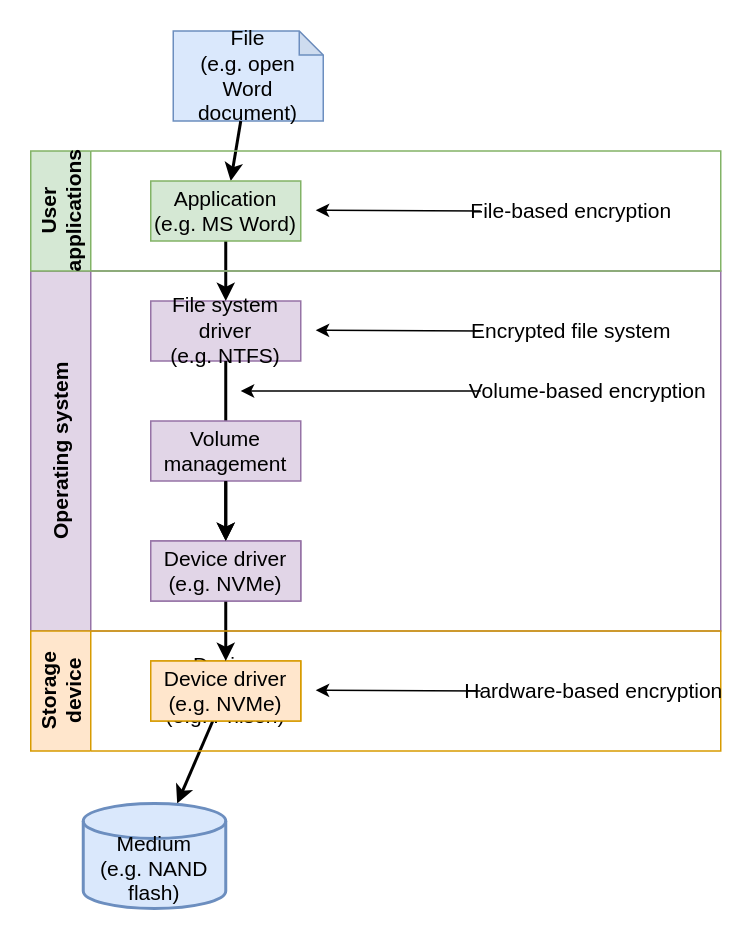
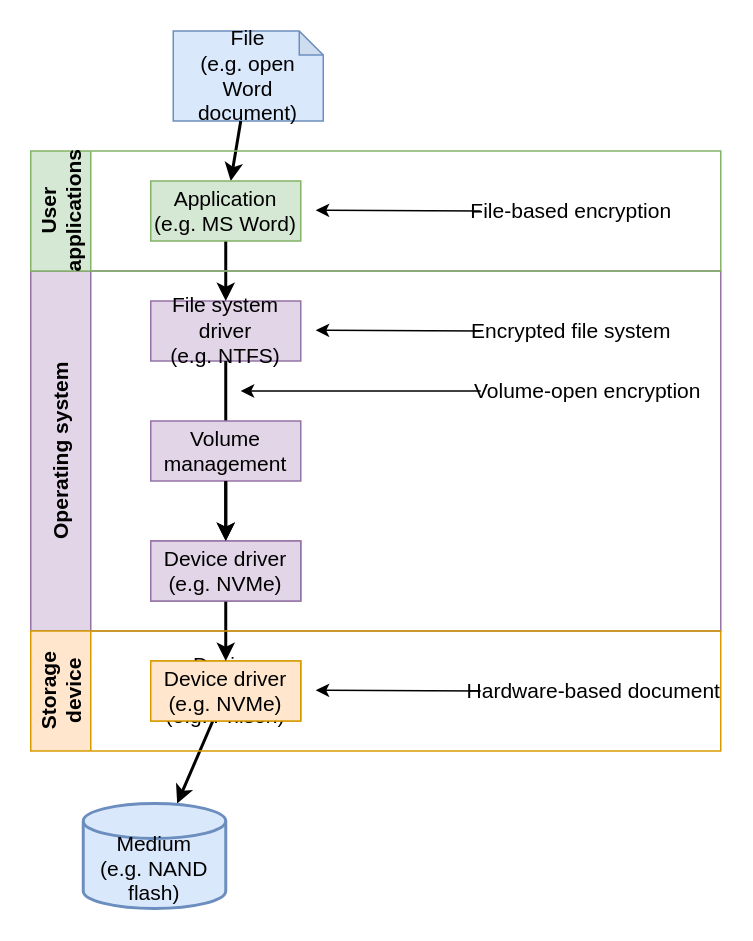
node "Volume-based encryption": label "Volume-based encryption" -> "Volume-open encryption"
node "Hardware-based encryption": label "Hardware-based encryption" -> "Hardware-based document"
